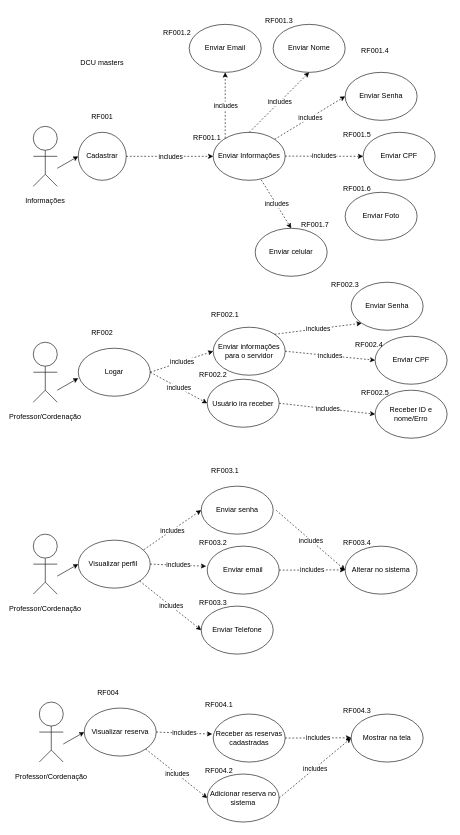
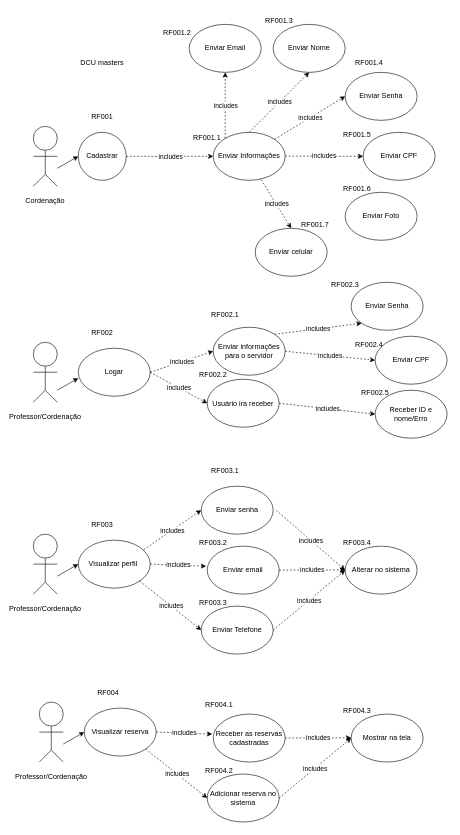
node "RF001.4": moved (375, 51) -> (369, 63)
node "Informações": label "Informações" -> "Cordenação"
node "RF003": added
edge "Enviar Telefone" -> "Alterar no sistema": added, labels "i", "includes"
